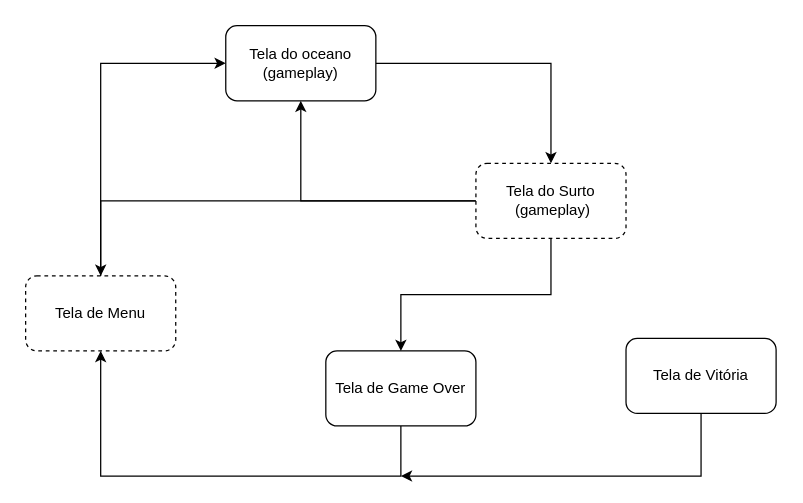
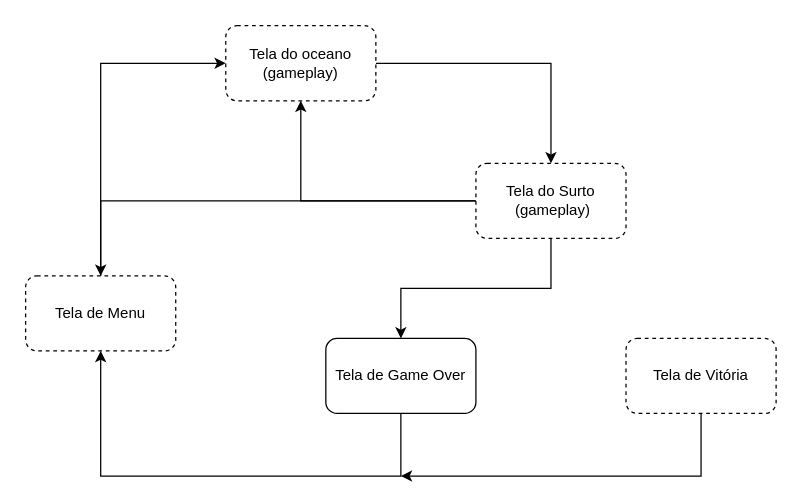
node "Tela do oceano (gameplay)": style solid -> dashed
node "Tela de Vitória": style solid -> dashed
node "Tela de Game Over": moved (401, 388) -> (401, 376)
